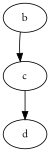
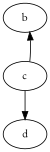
edge "b" -> "c": reversed
